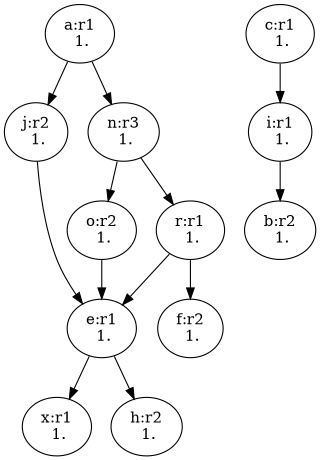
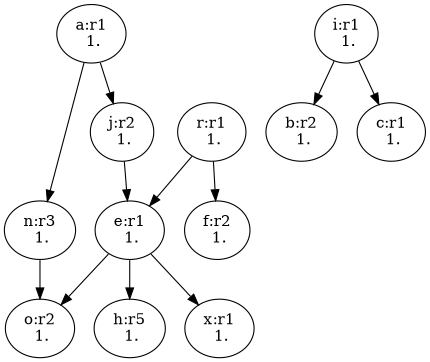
edge "c:r1 1." -> "i:r1 1.": reversed
edge "n:r3 1." -> "r:r1 1.": removed
edge "o:r2 1." -> "e:r1 1.": reversed
node "h:r2 1.": label "h:r2 1." -> "h:r5 1."
